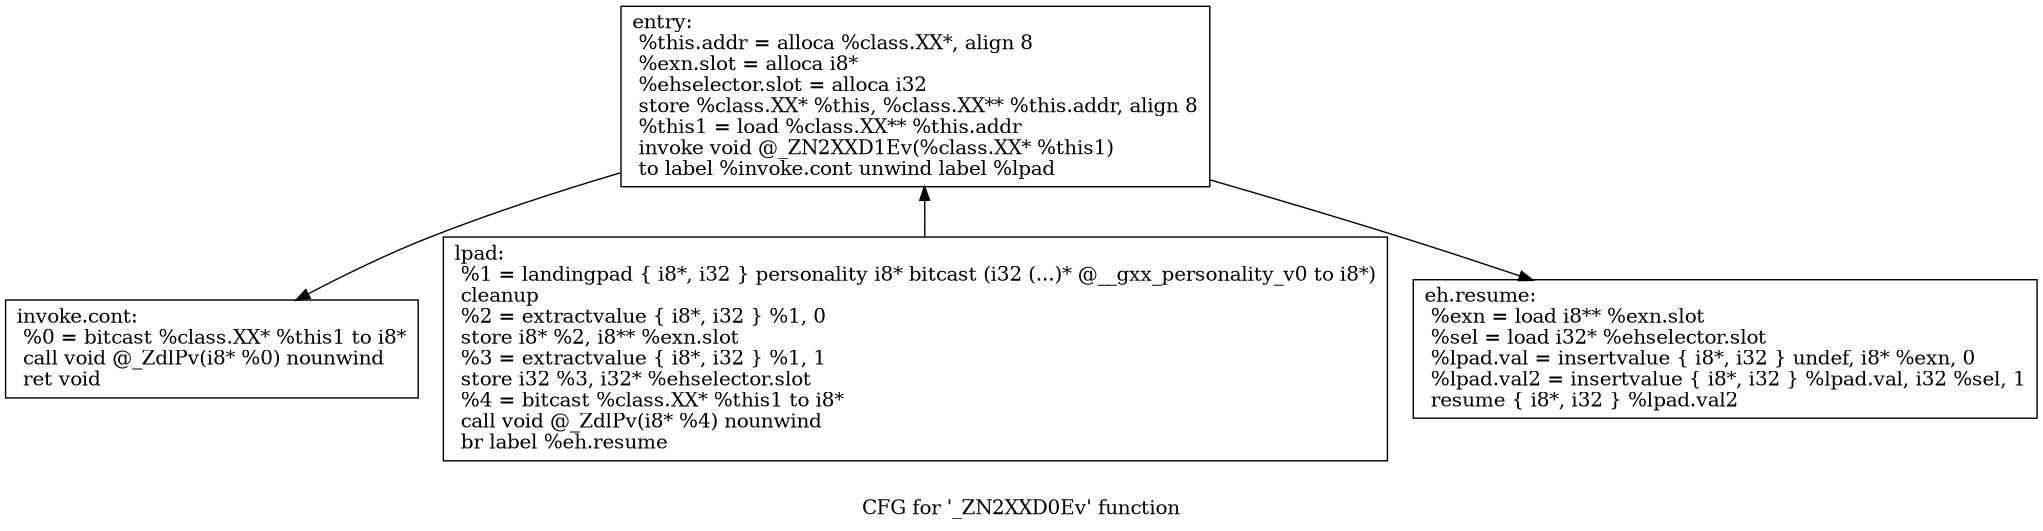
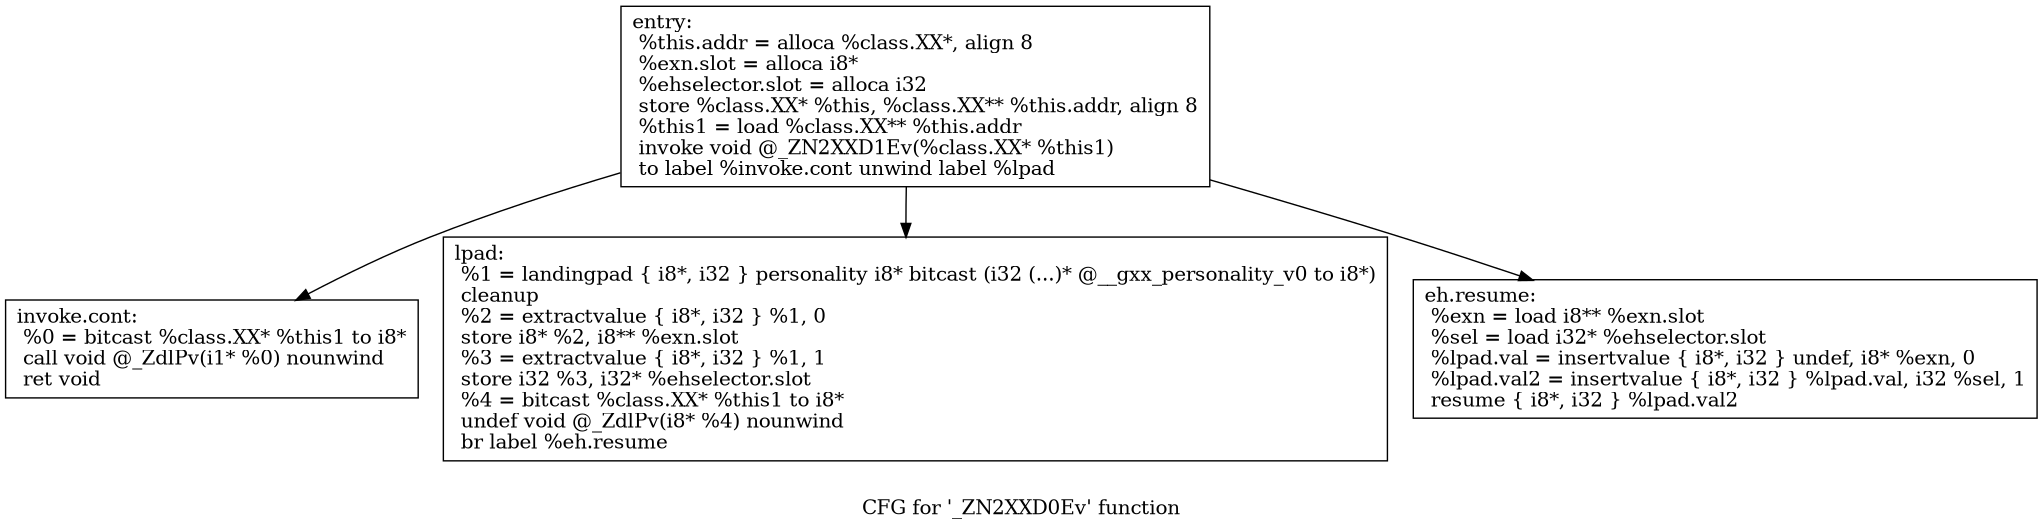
edge "lpad:" -> "entry:": reversed
node "invoke.cont:": text "call void @_ZdlPv(i8* %0) nounwind" -> "call void @_ZdlPv(i1* %0) nounwind"
node "lpad:": text "call void @_ZdlPv(i8* %4) nounwind" -> "undef void @_ZdlPv(i8* %4) nounwind"
